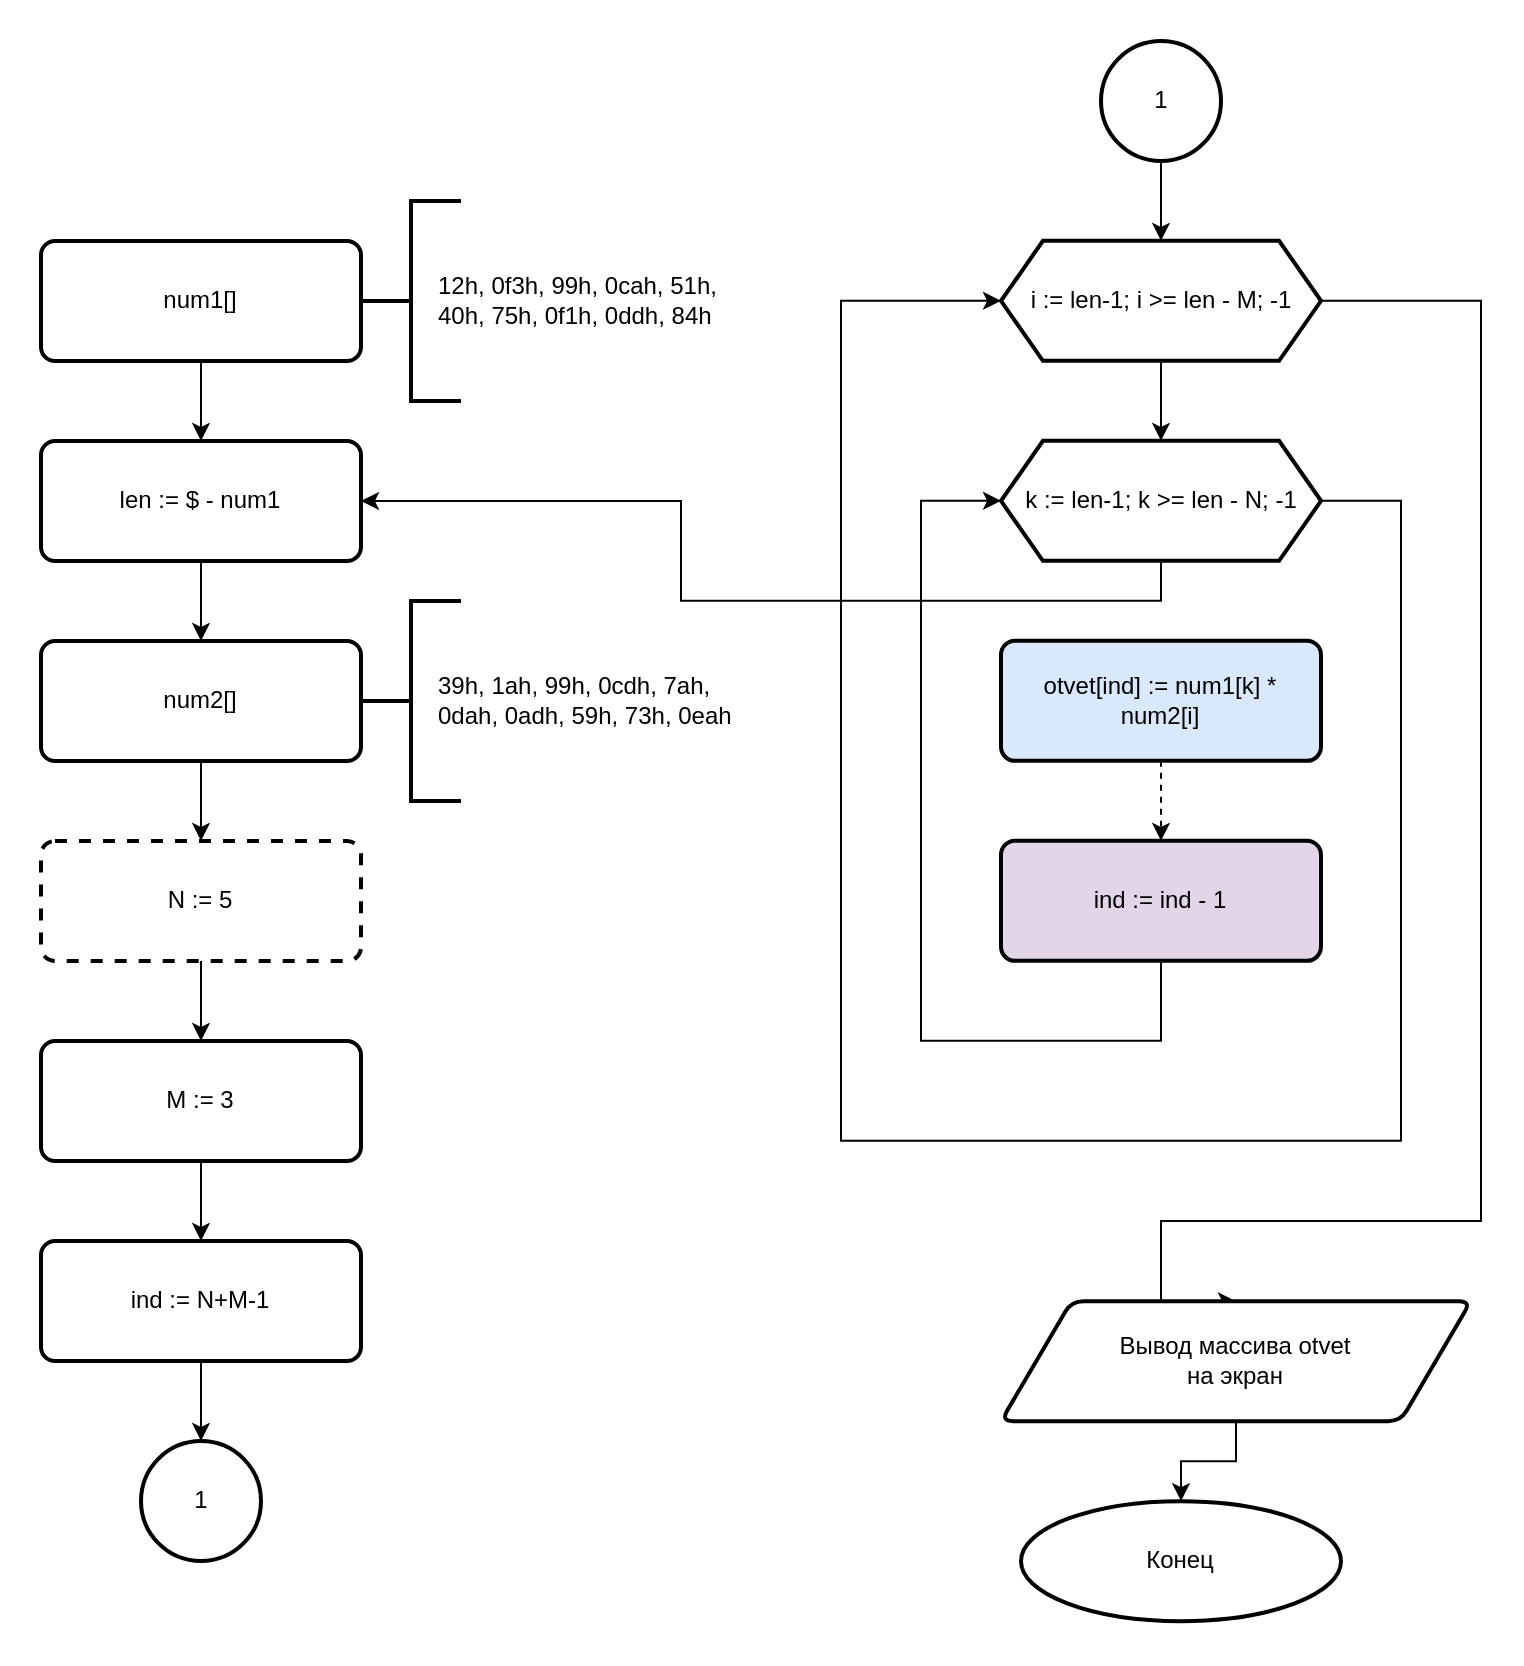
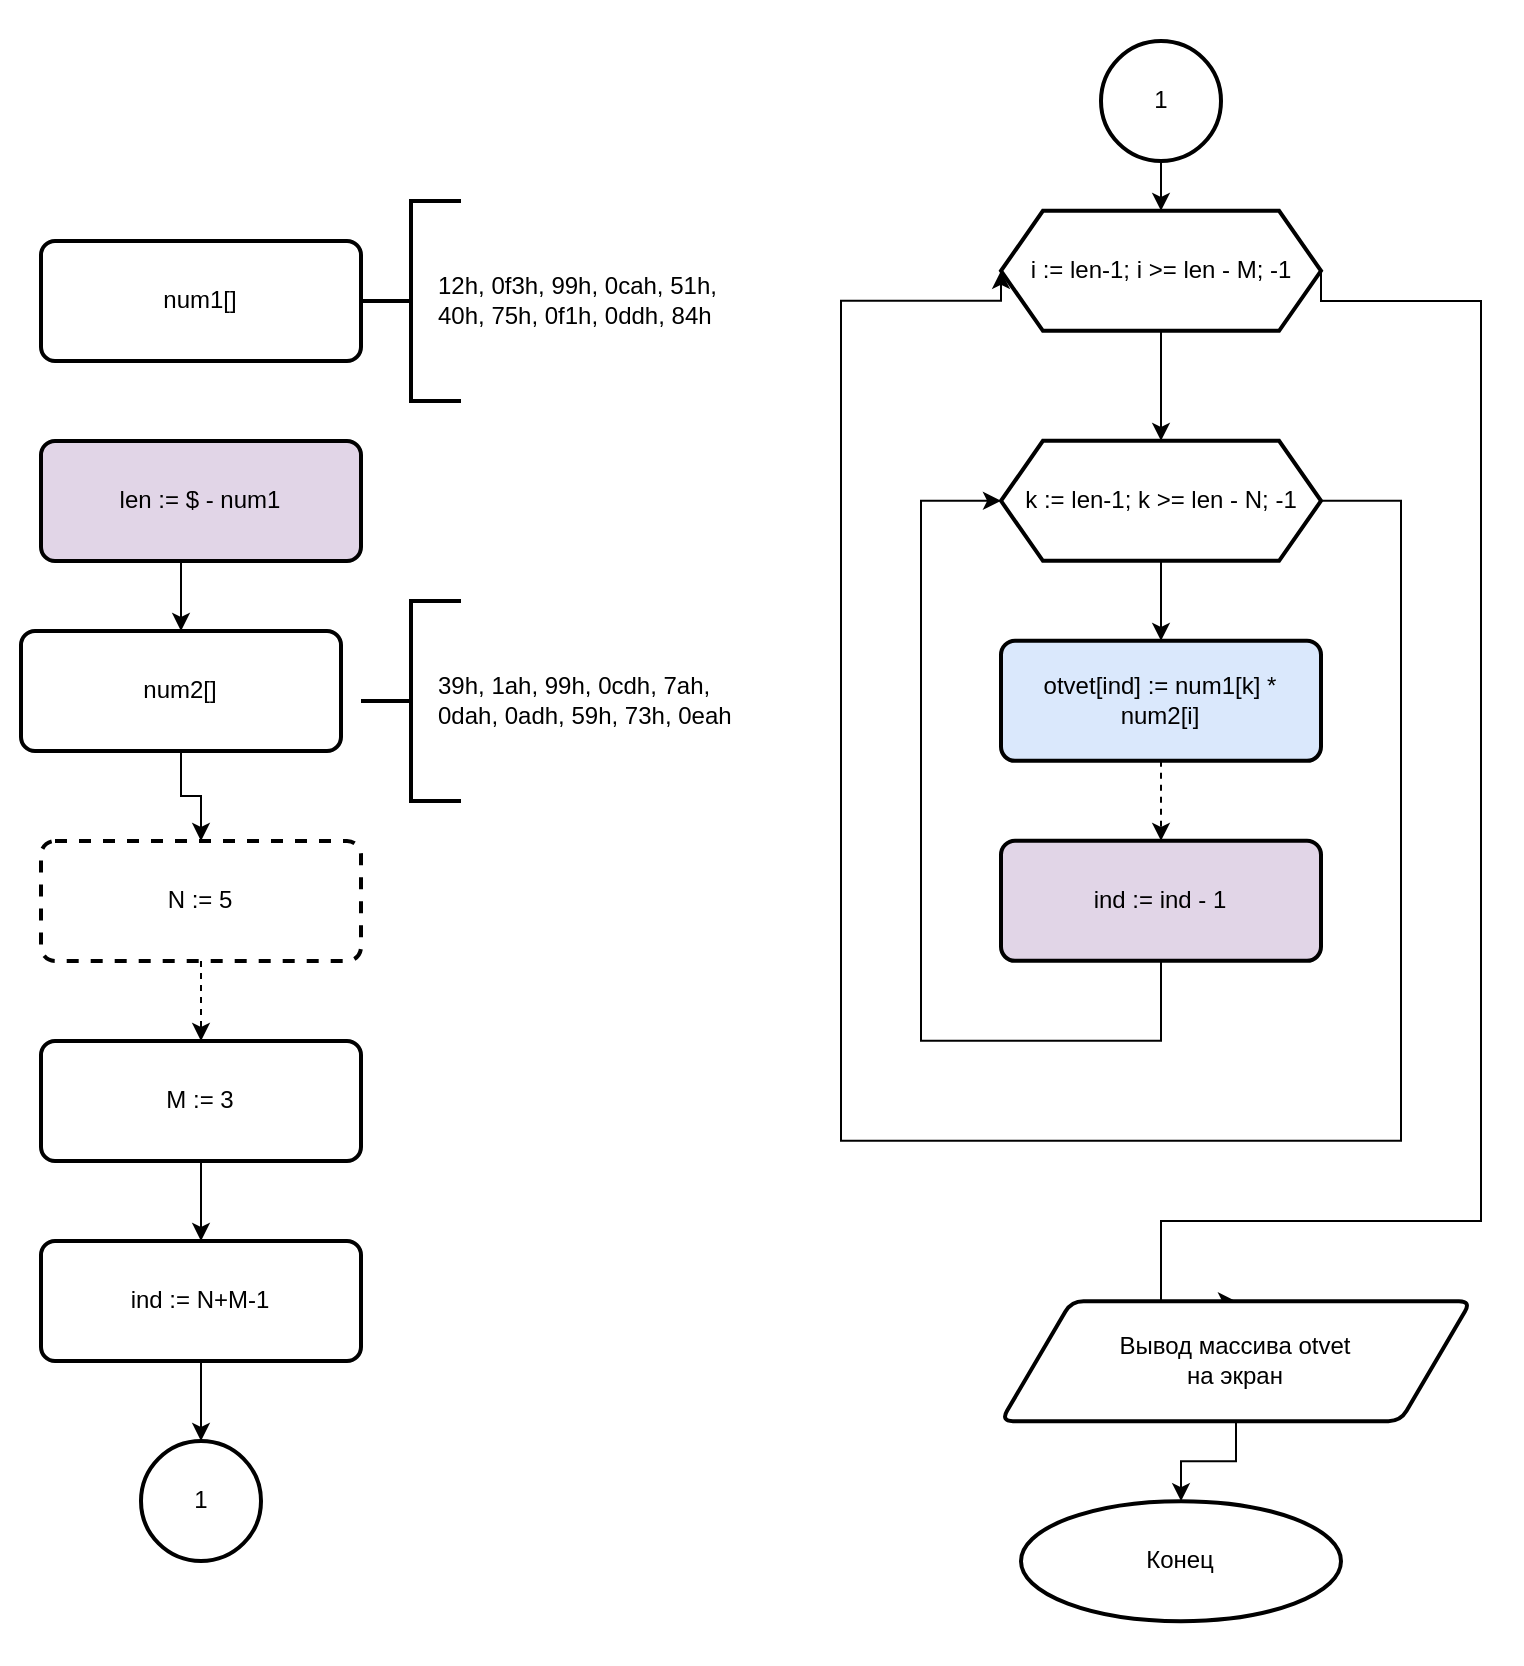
node "i := len-1; i >= len - M; -1": moved (1161, 301) -> (1161, 271)
edge "num1[]" -> "len := $ - num1": removed
node "len := $ - num1": fillcolor #ffffff -> #e1d5e7
edge "k := len-1; k >= len - N; -1" -> "len := $ - num1": now "k := len-1; k >= len - N; -1" -> "otvet[ind] := num1[k] * num2[i]"
node "num2[]": moved (201, 701) -> (181, 691)
edge "N := 5" -> "M := 3": style solid -> dashed
